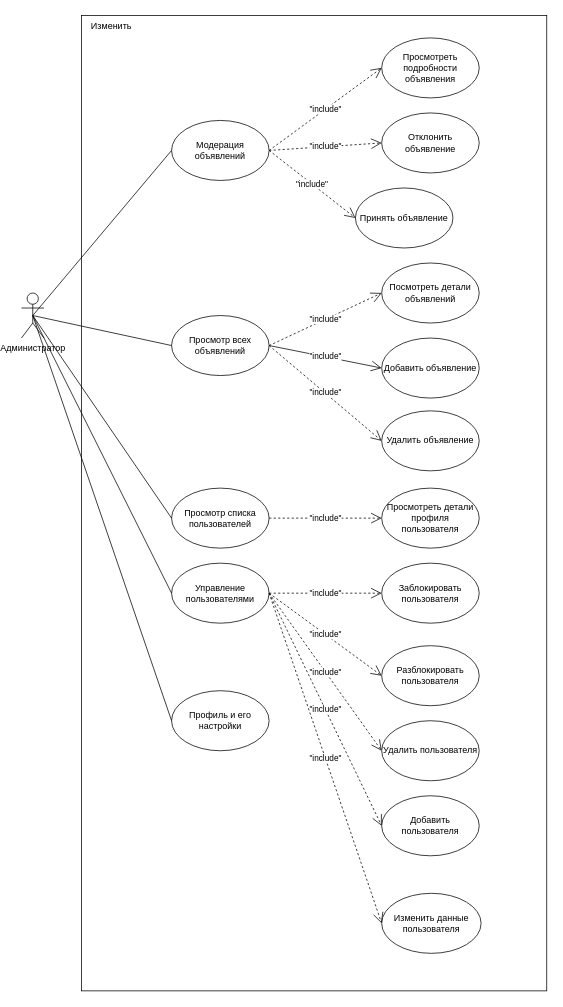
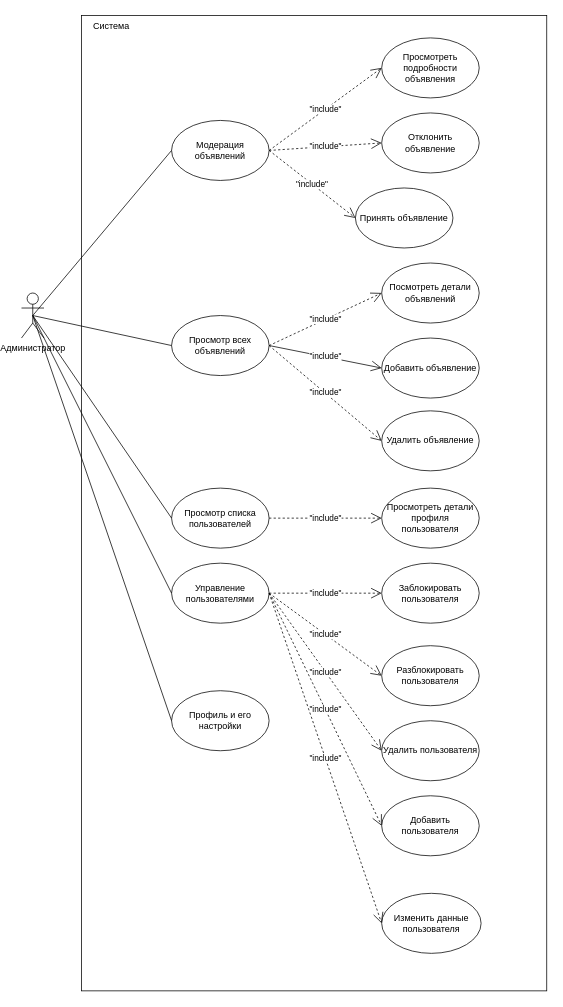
node "Изменить": label "Изменить" -> "Система"
